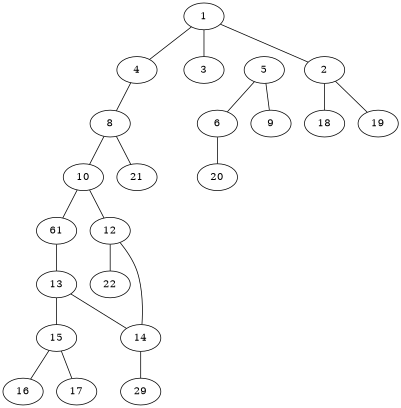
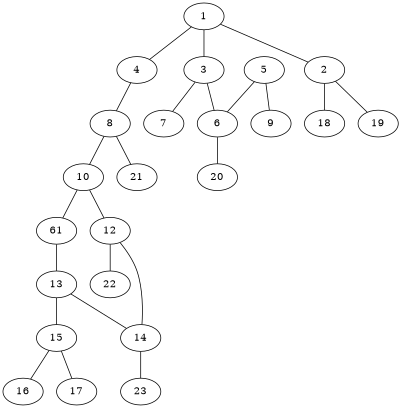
edge "3" -- "6": added
node "7": added
node "29": label "29" -> "23"
